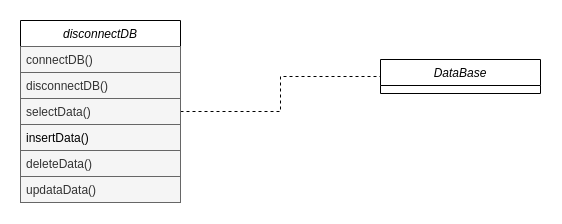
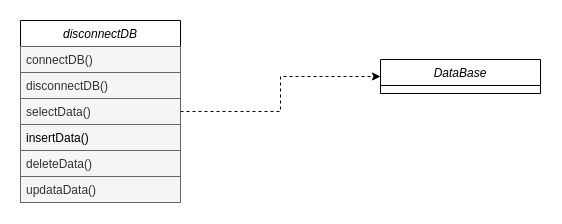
edge "DataBase" -- "disconnectDB": arrowhead none -> classic
